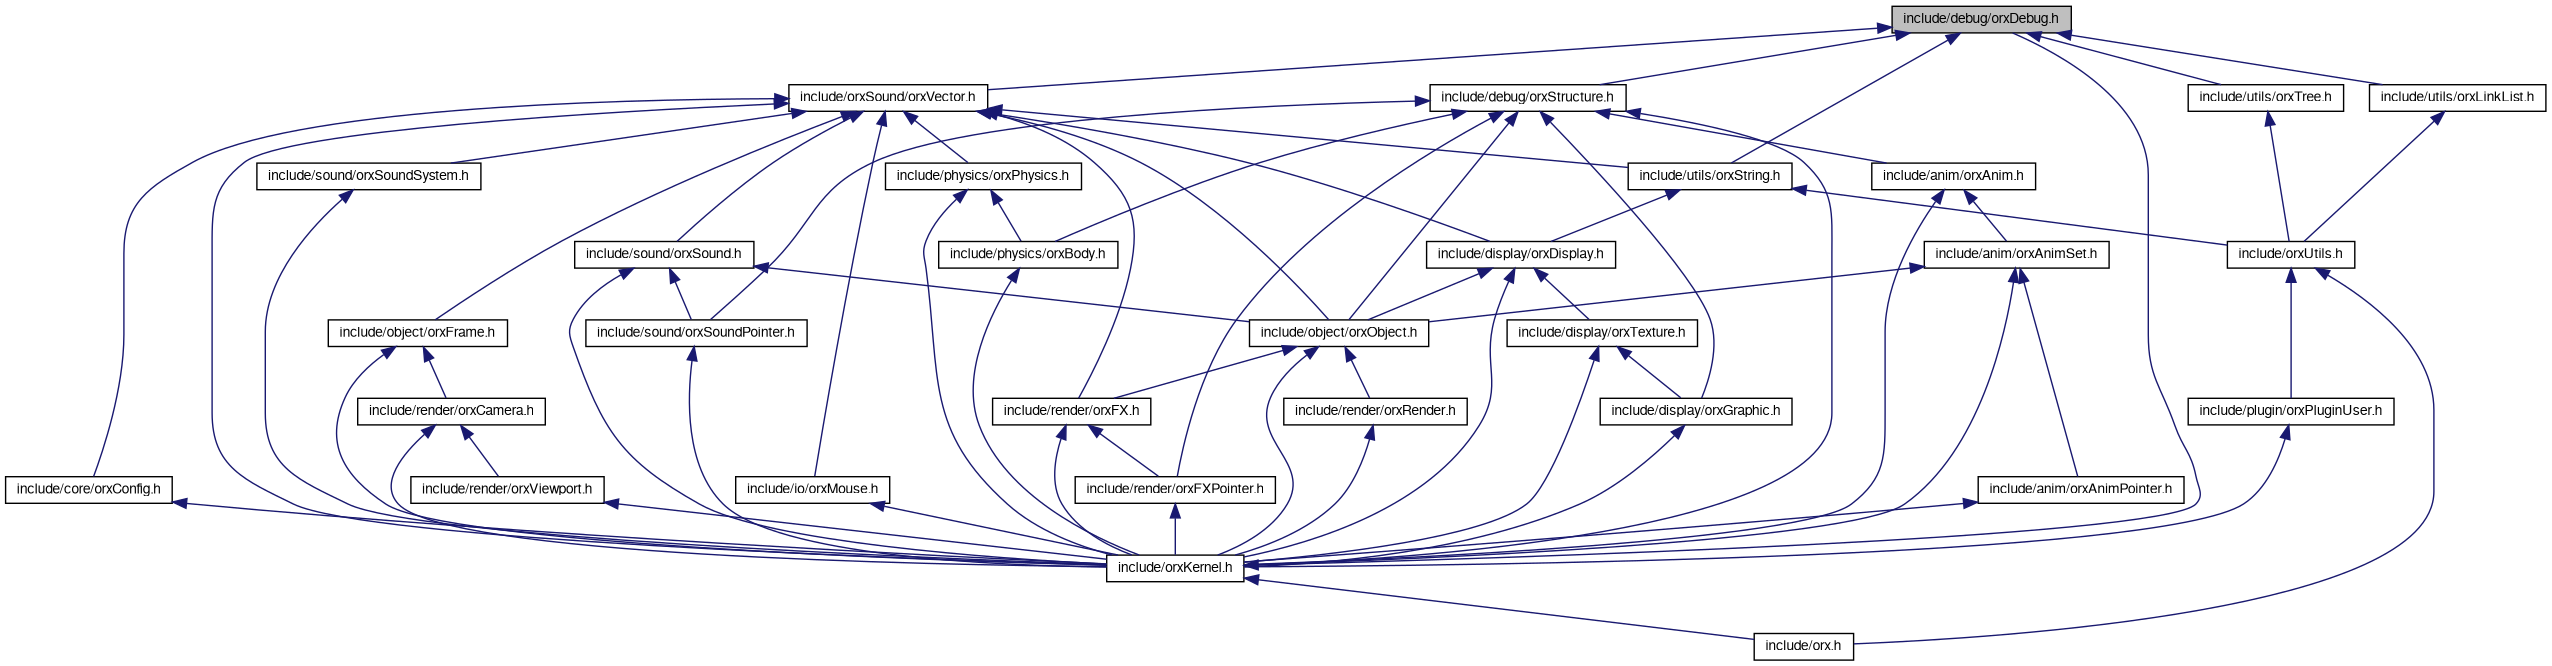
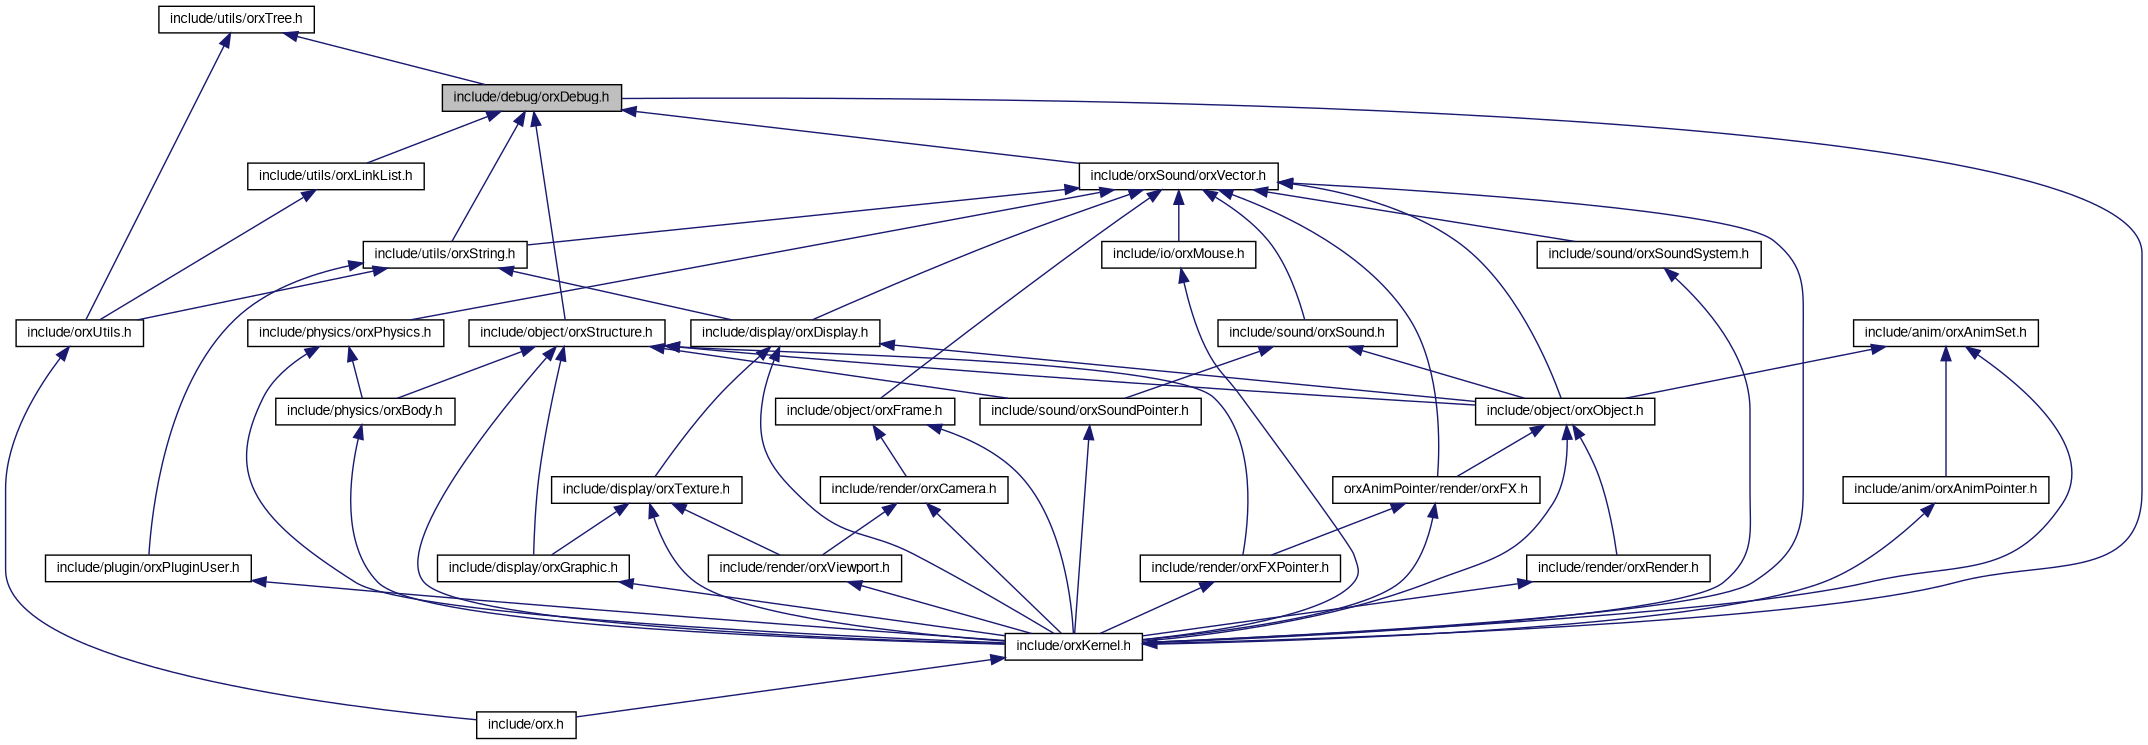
edge "include/utils/orxTree.h" -> "include/debug/orxDebug.h": reversed
node "include/debug/orxStructure.h": label "include/debug/orxStructure.h" -> "include/object/orxStructure.h"
node "include/anim/orxAnim.h": removed
edge "include/plugin/orxPluginUser.h" -> "include/orxUtils.h": now "include/plugin/orxPluginUser.h" -> "include/utils/orxString.h"
node "include/render/orxFX.h": label "include/render/orxFX.h" -> "orxAnimPointer/render/orxFX.h"
node "include/core/orxConfig.h": removed
edge "include/orxKernel.h" -> "include/sound/orxSound.h": removed
edge "include/render/orxViewport.h" -> "include/display/orxTexture.h": added
